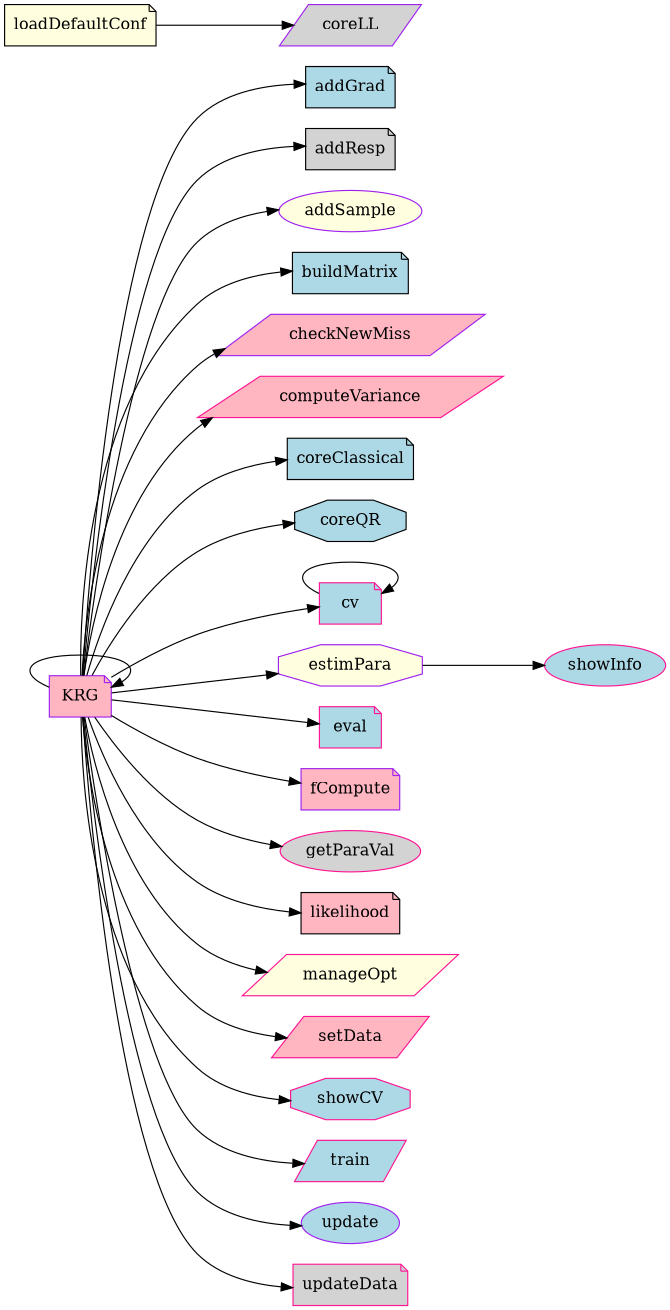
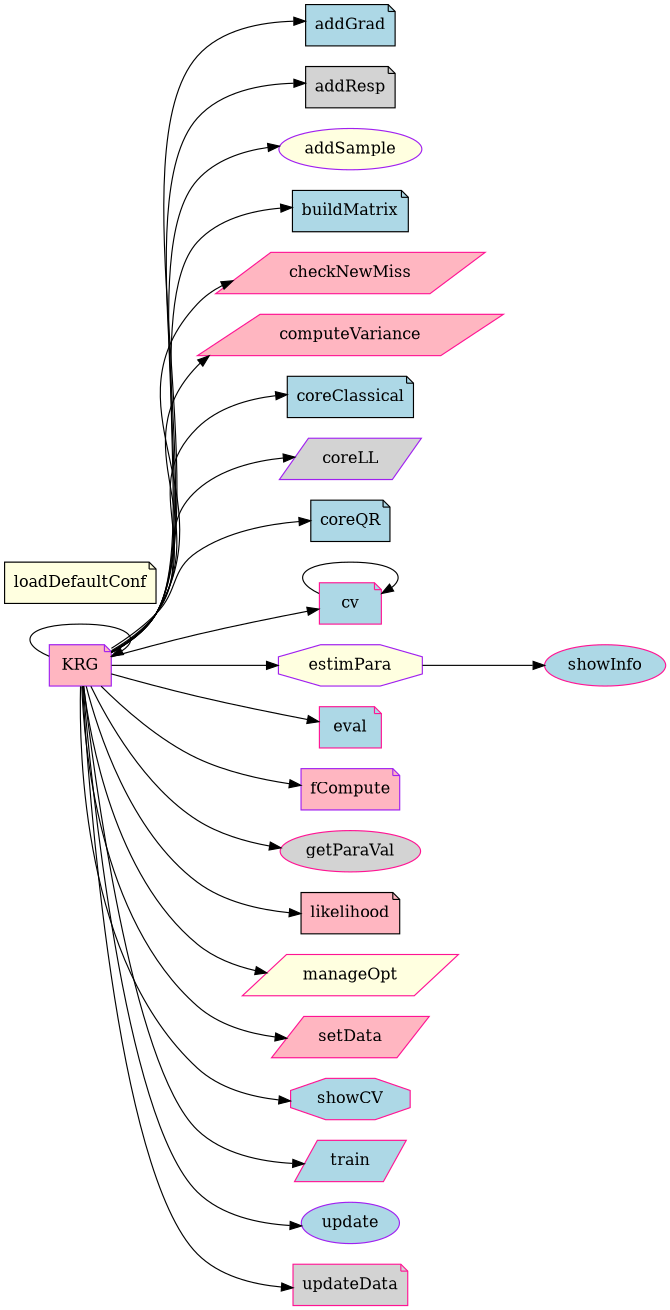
edge "loadDefaultConf" -> "coreLL": now "KRG" -> "coreLL"
node "checkNewMiss": color purple -> deeppink
node "coreQR": shape octagon -> note
